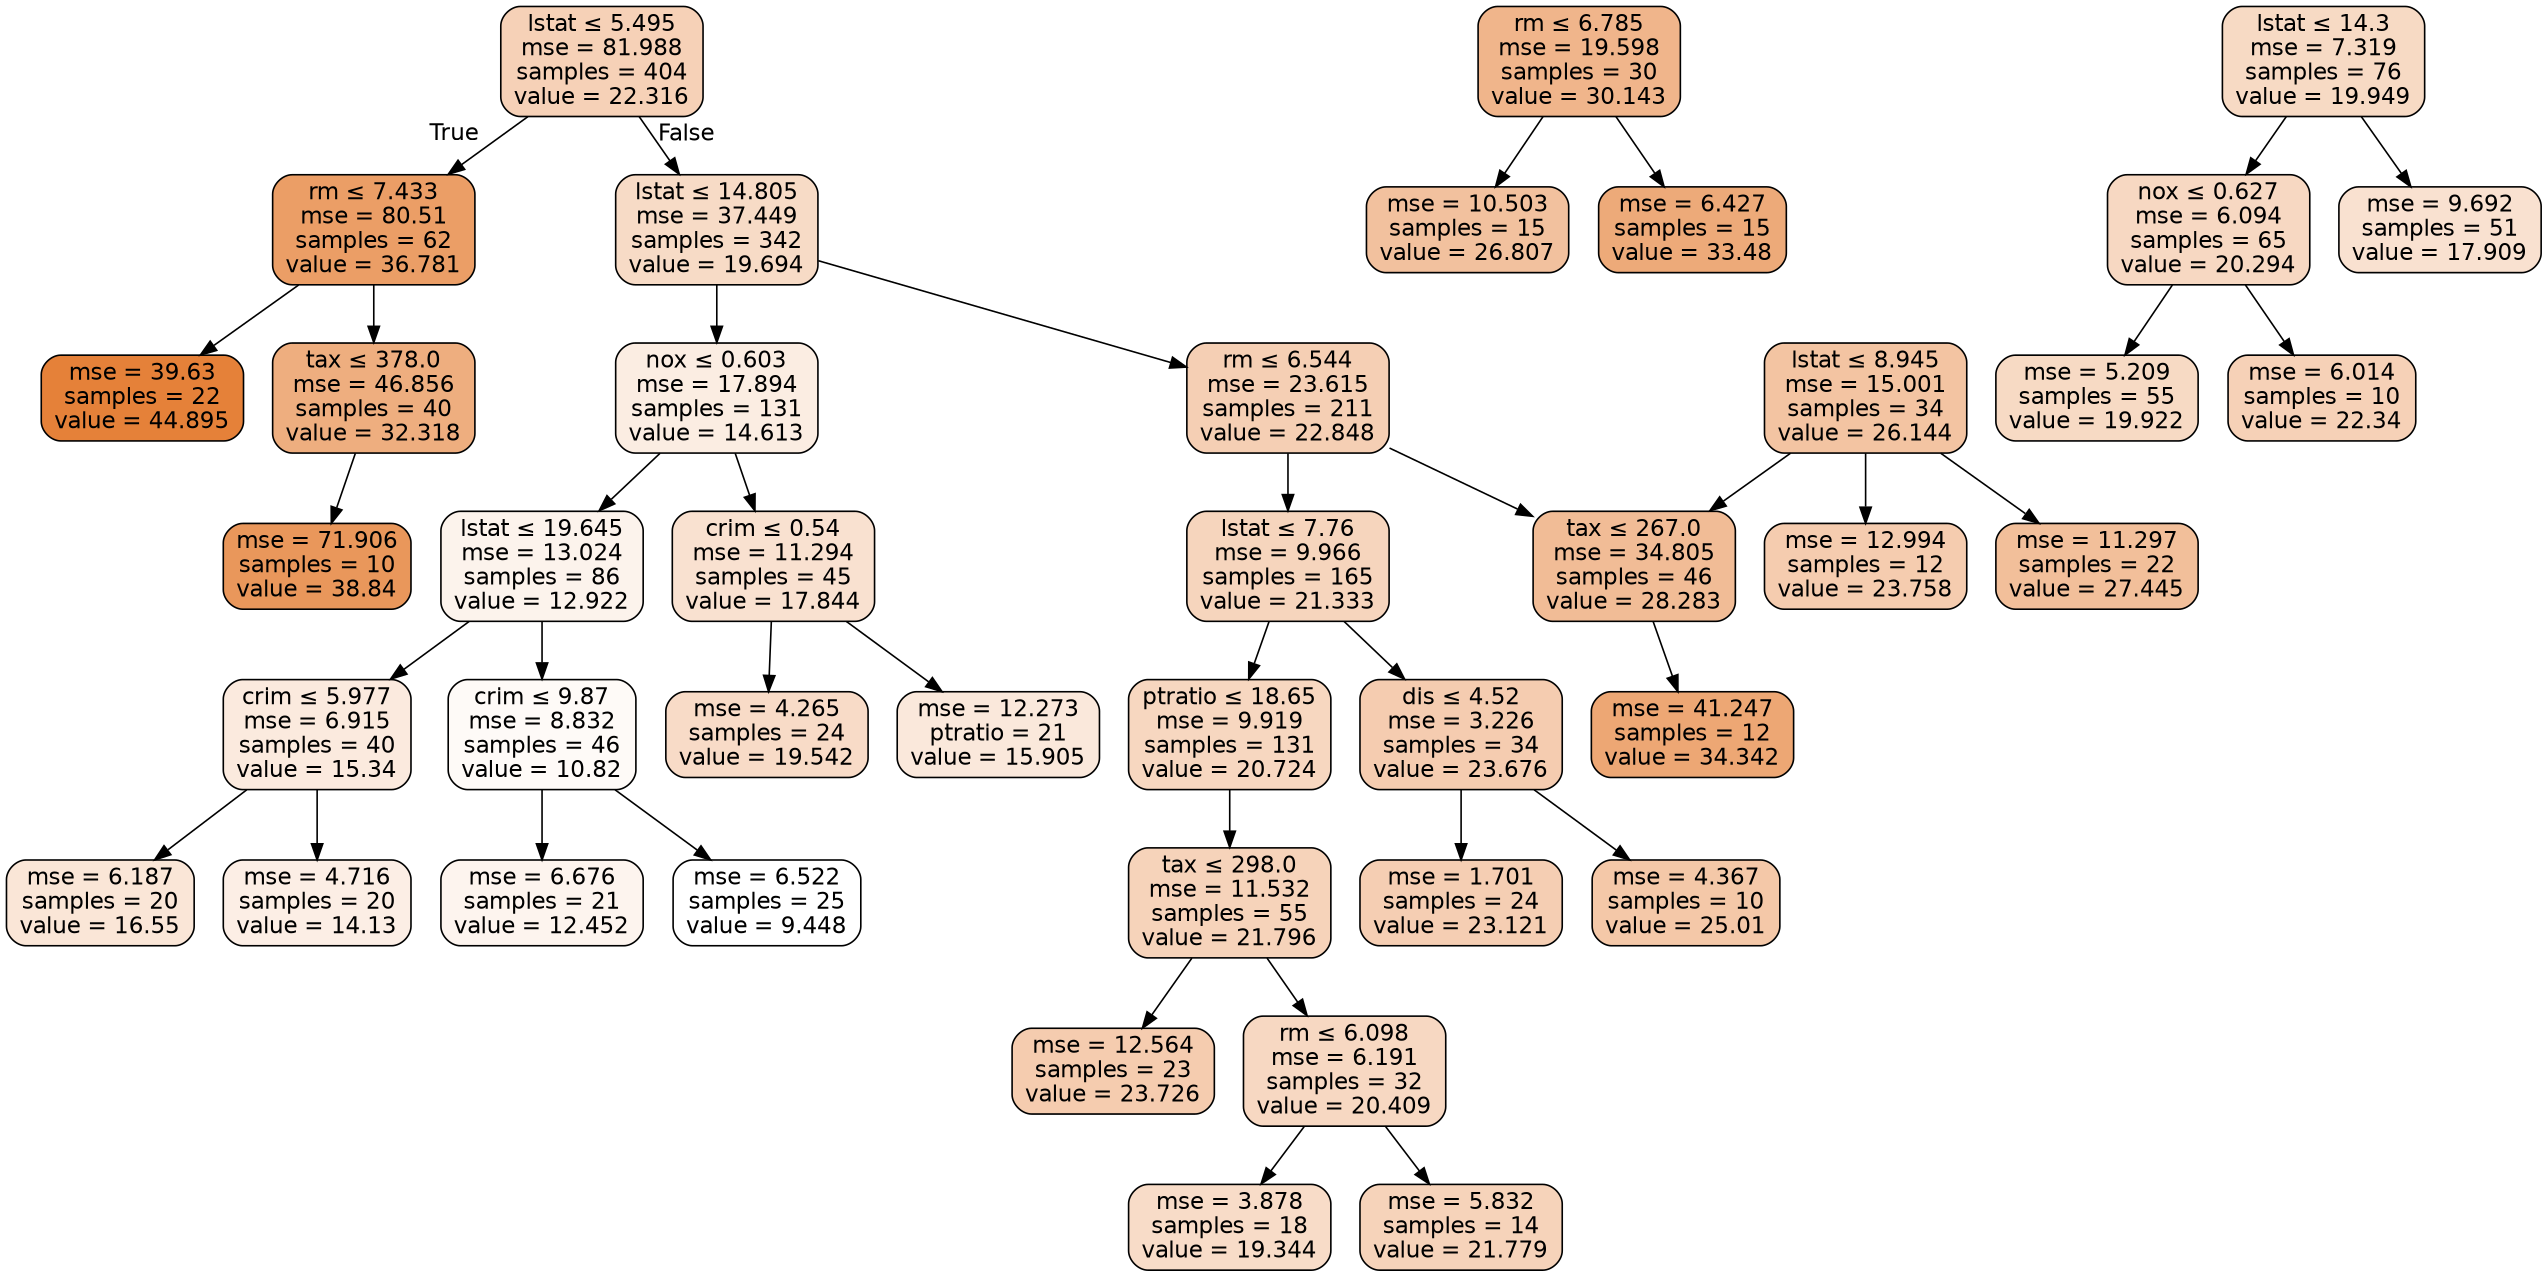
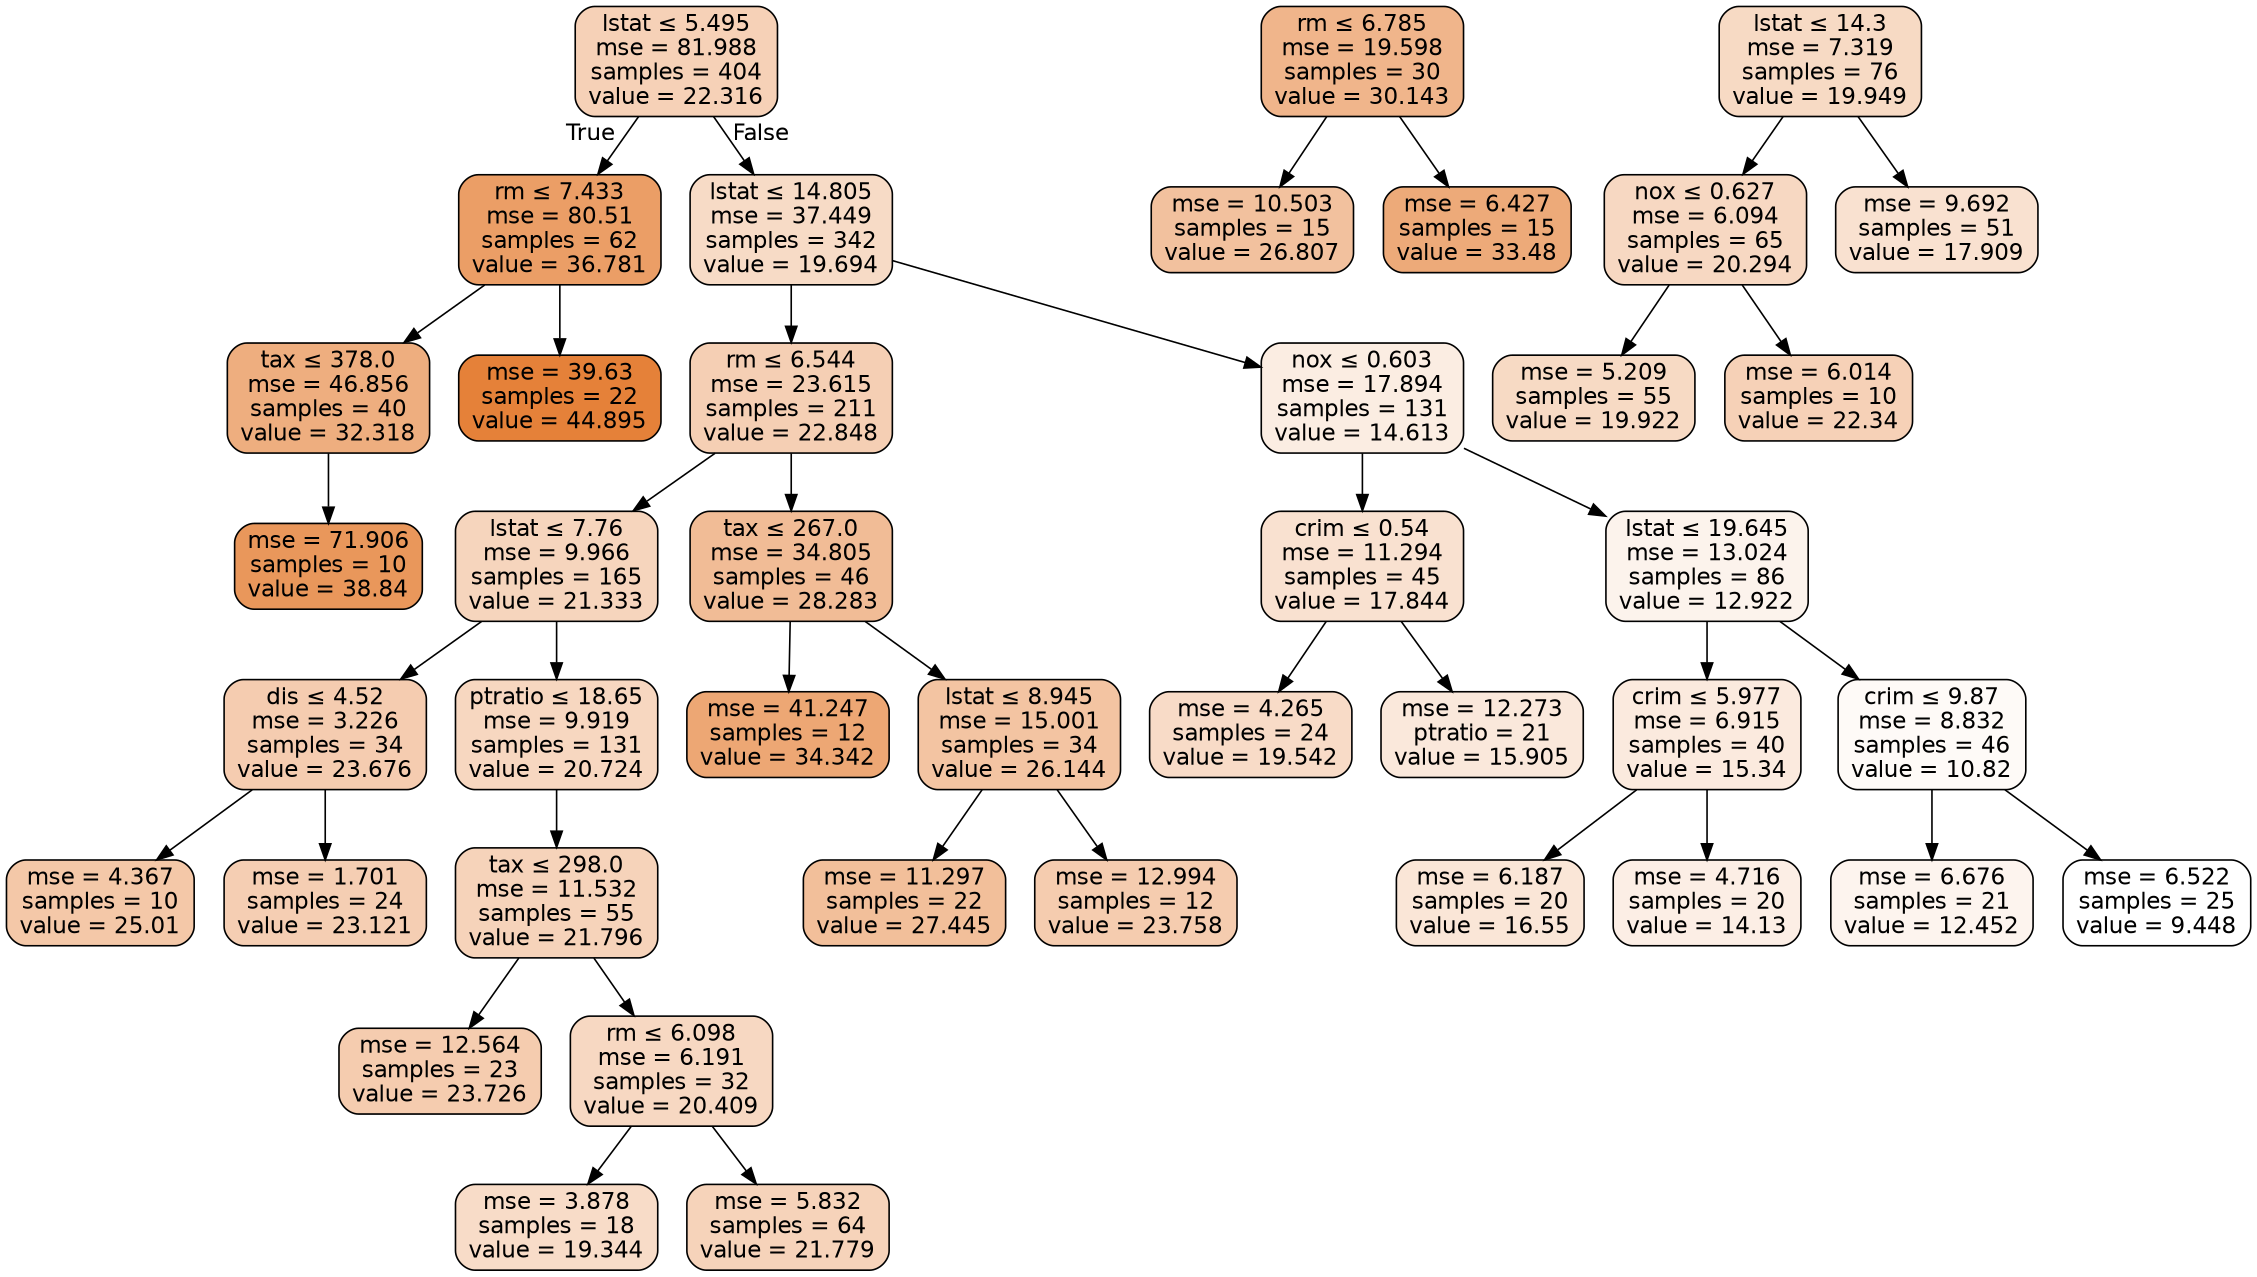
edge "lstat ≤ 8.945" -> "tax ≤ 267.0": reversed
node "mse = 5.832": text "samples = 14" -> "samples = 64"
